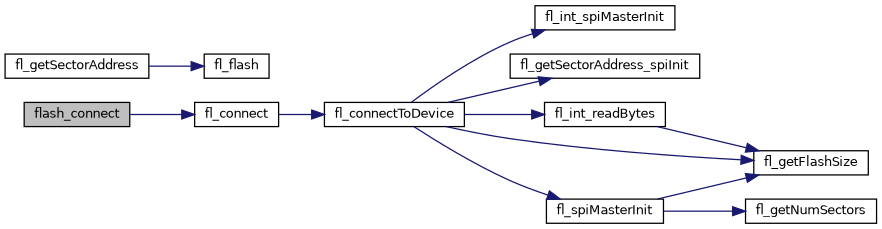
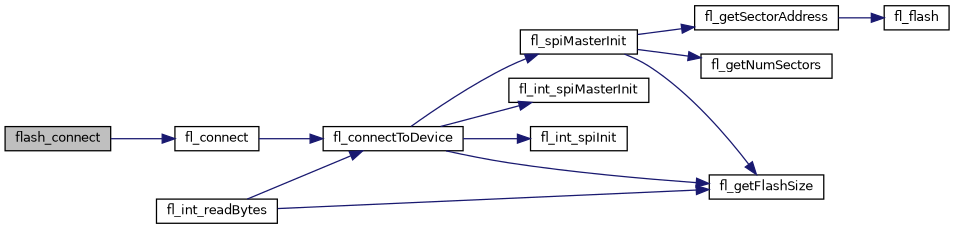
edge "fl_spiMasterInit" -> "fl_getSectorAddress": added
node "fl_getSectorAddress_spiInit": label "fl_getSectorAddress_spiInit" -> "fl_int_spiInit"
edge "fl_connectToDevice" -> "fl_int_readBytes": reversed
